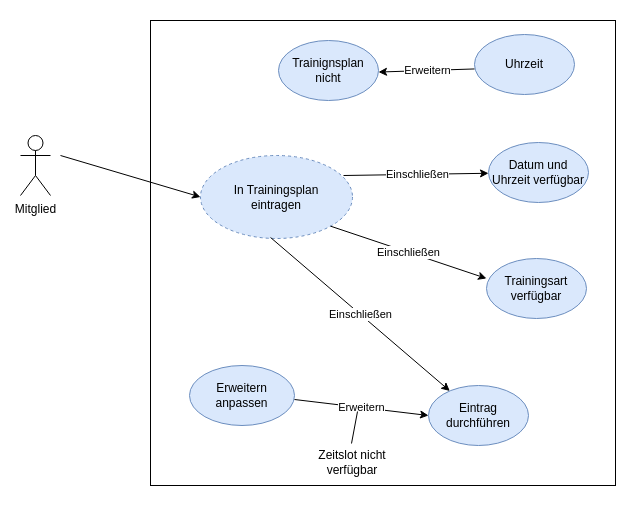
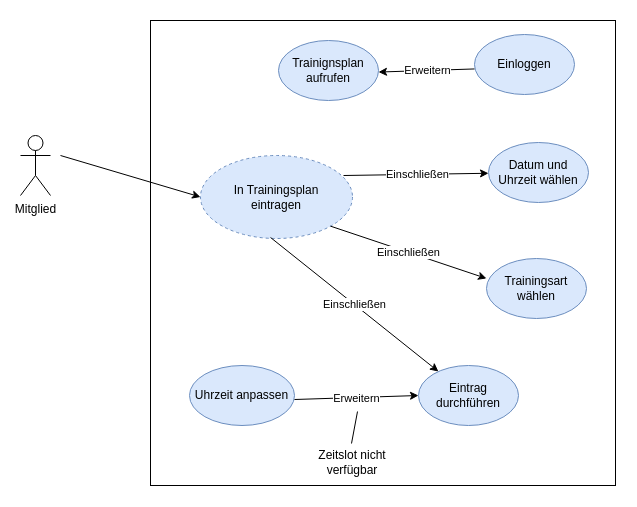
node "Uhrzeit": label "Uhrzeit" -> "Einloggen"
node "Trainignsplan nicht": label "Trainignsplan nicht" -> "Trainignsplan aufrufen"
node "Datum und Uhrzeit verfügbar": label "Datum und Uhrzeit verfügbar" -> "Datum und Uhrzeit wählen"
node "Trainingsart verfügbar": label "Trainingsart verfügbar" -> "Trainingsart wählen"
node "Erweitern anpassen": label "Erweitern anpassen" -> "Uhrzeit anpassen"
node "Eintrag durchführen": moved (479, 416) -> (469, 396)
